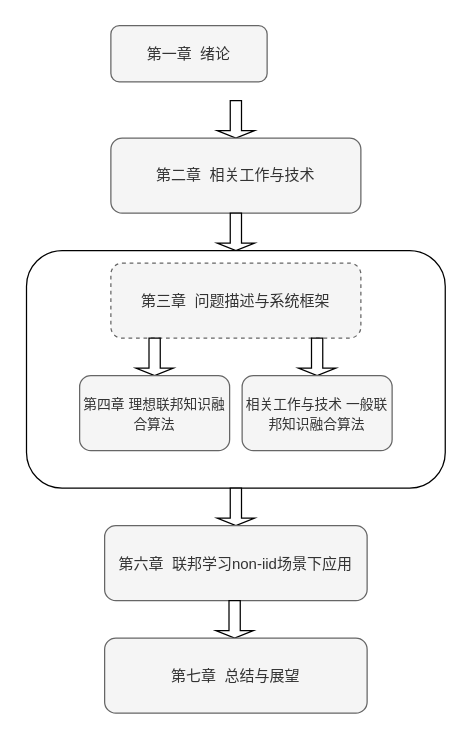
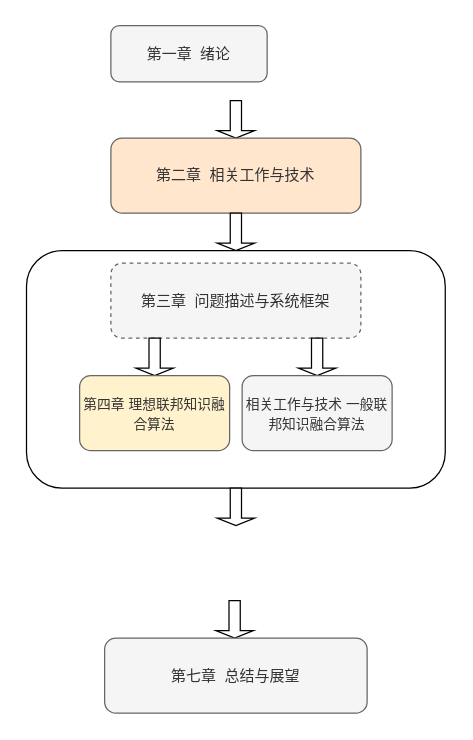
node "第二章 相关工作与技术": fillcolor #f5f5f5 -> #ffe6cc
node "第四章 理想联邦知识融合算法": fillcolor #f5f5f5 -> #fff2cc
node "第六章 联邦学习non-iid场景下应用": removed
